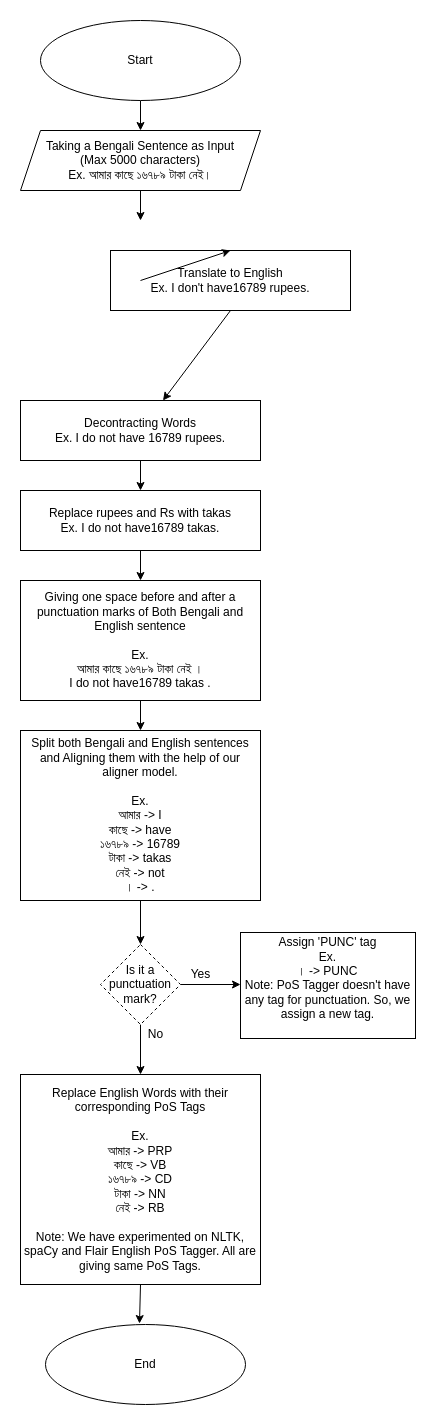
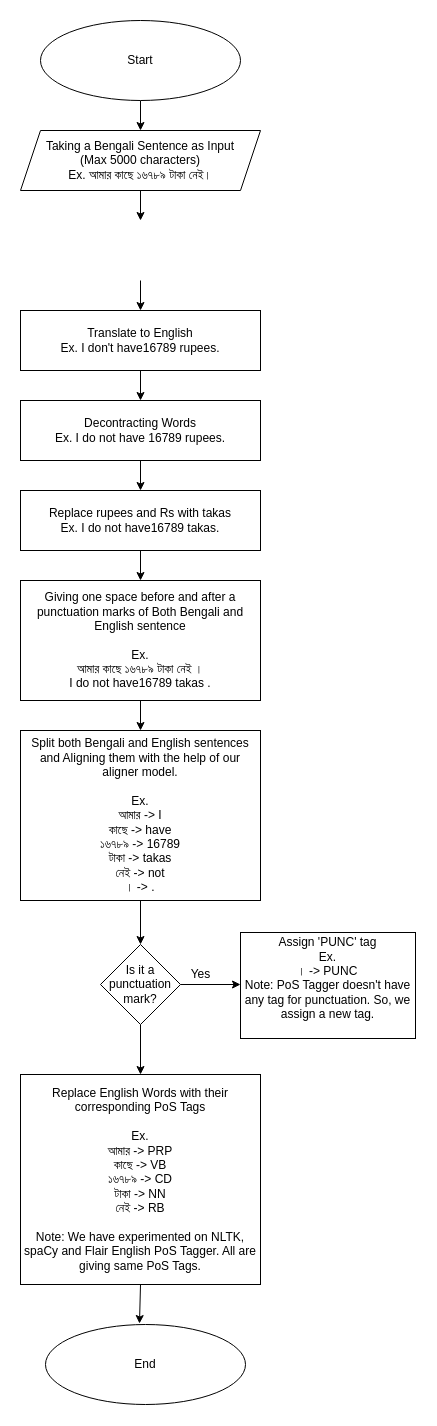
node "Translate to English Ex. I don't have16789 rupees.": moved (231, 281) -> (141, 341)
node "Is it a punctuation mark?": style dashed -> solid
node "No": removed
